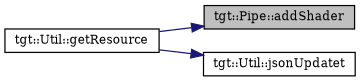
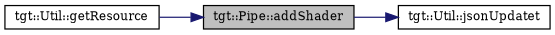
edge "tgt::Util::getResource" -> "tgt::Util::jsonUpdatet": now "tgt::Pipe::addShader" -> "tgt::Util::jsonUpdatet"
